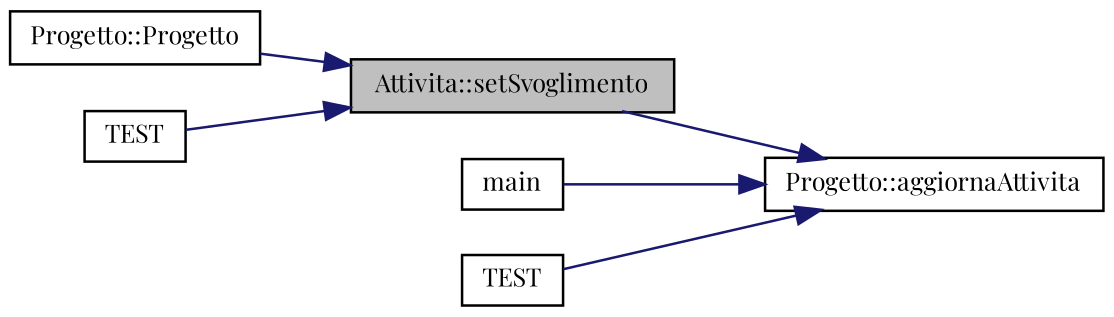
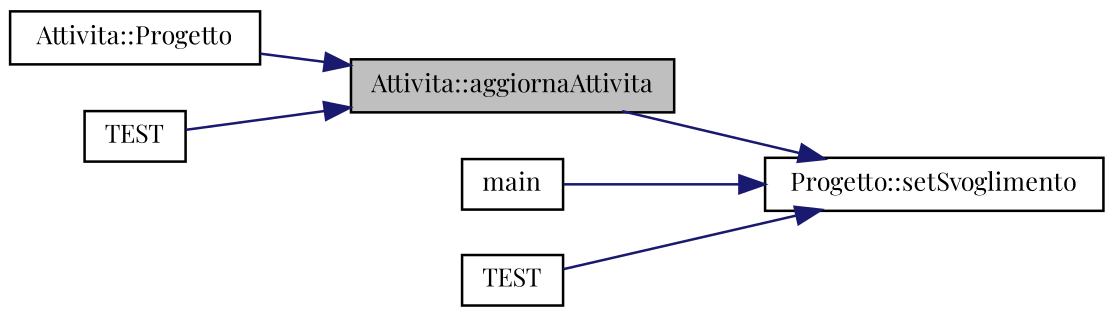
node "Progetto::Progetto": label "Progetto::Progetto" -> "Attivita::Progetto"
node "Attivita::setSvoglimento": label "Attivita::setSvoglimento" -> "Attivita::aggiornaAttivita"
node "Progetto::aggiornaAttivita": label "Progetto::aggiornaAttivita" -> "Progetto::setSvoglimento"
